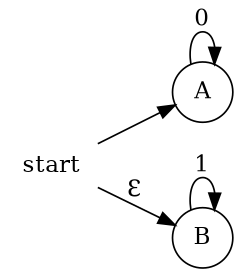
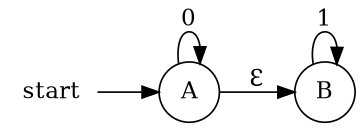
edge "start" -> "B": now "A" -> "B"
